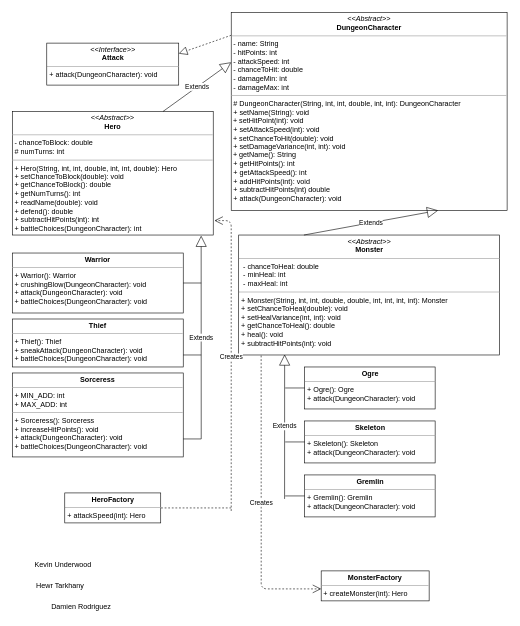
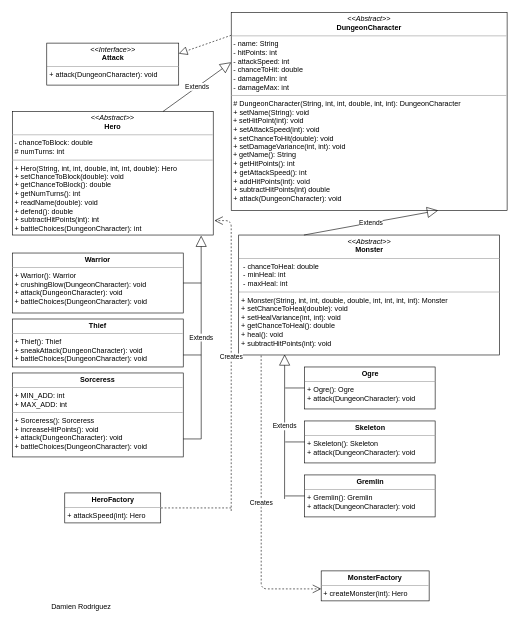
node "Kevin Underwood": removed
node "Hewr Tarkhany": removed
